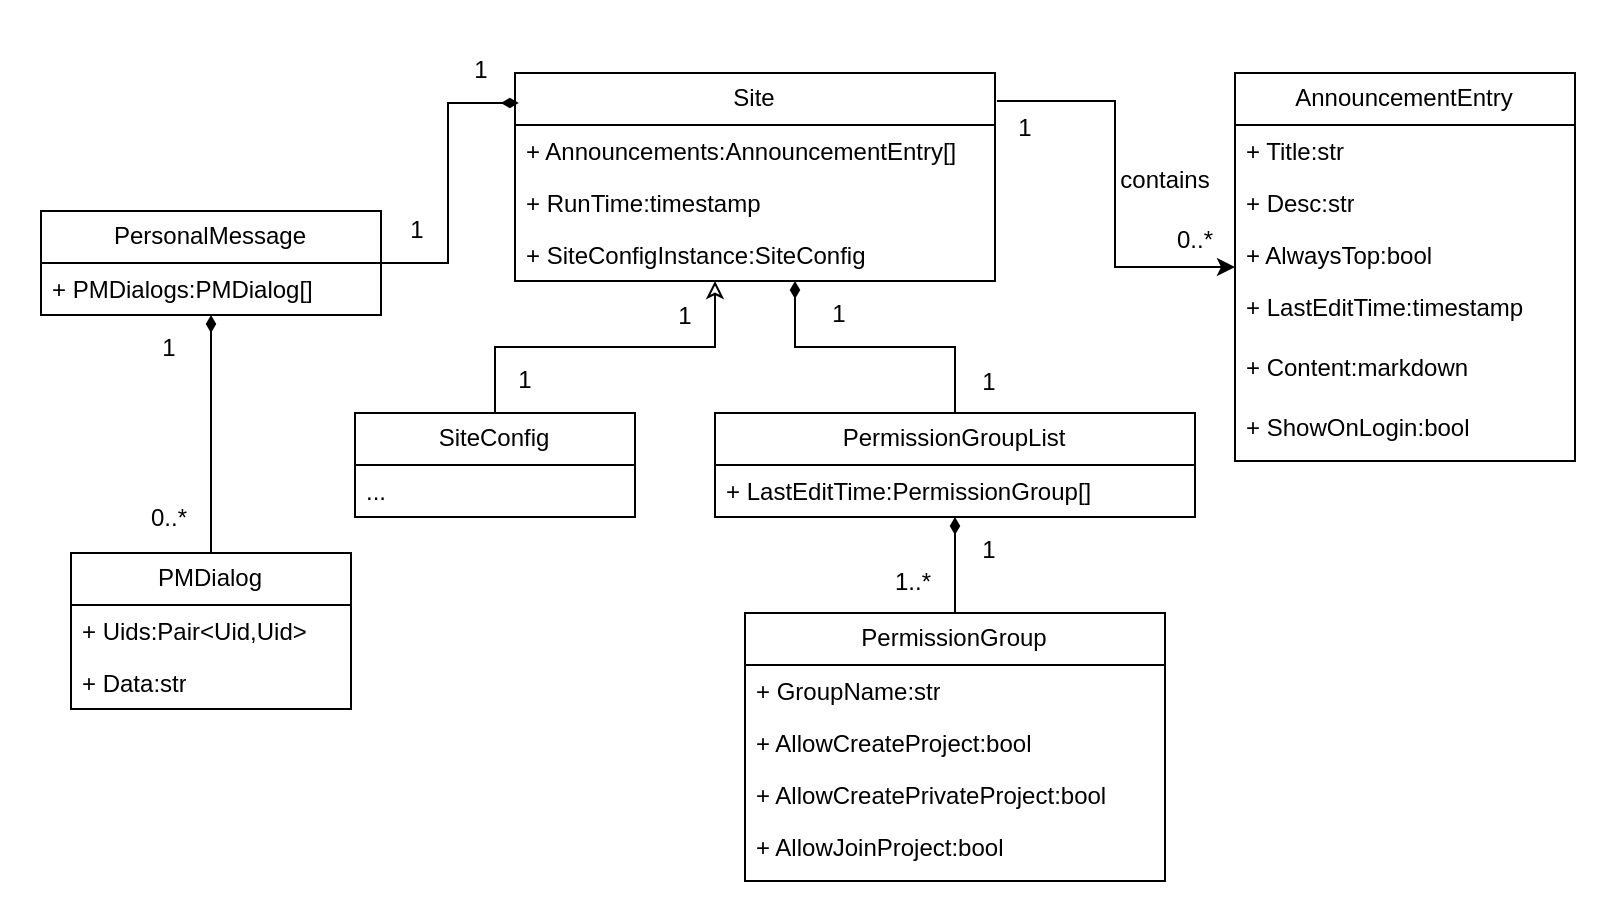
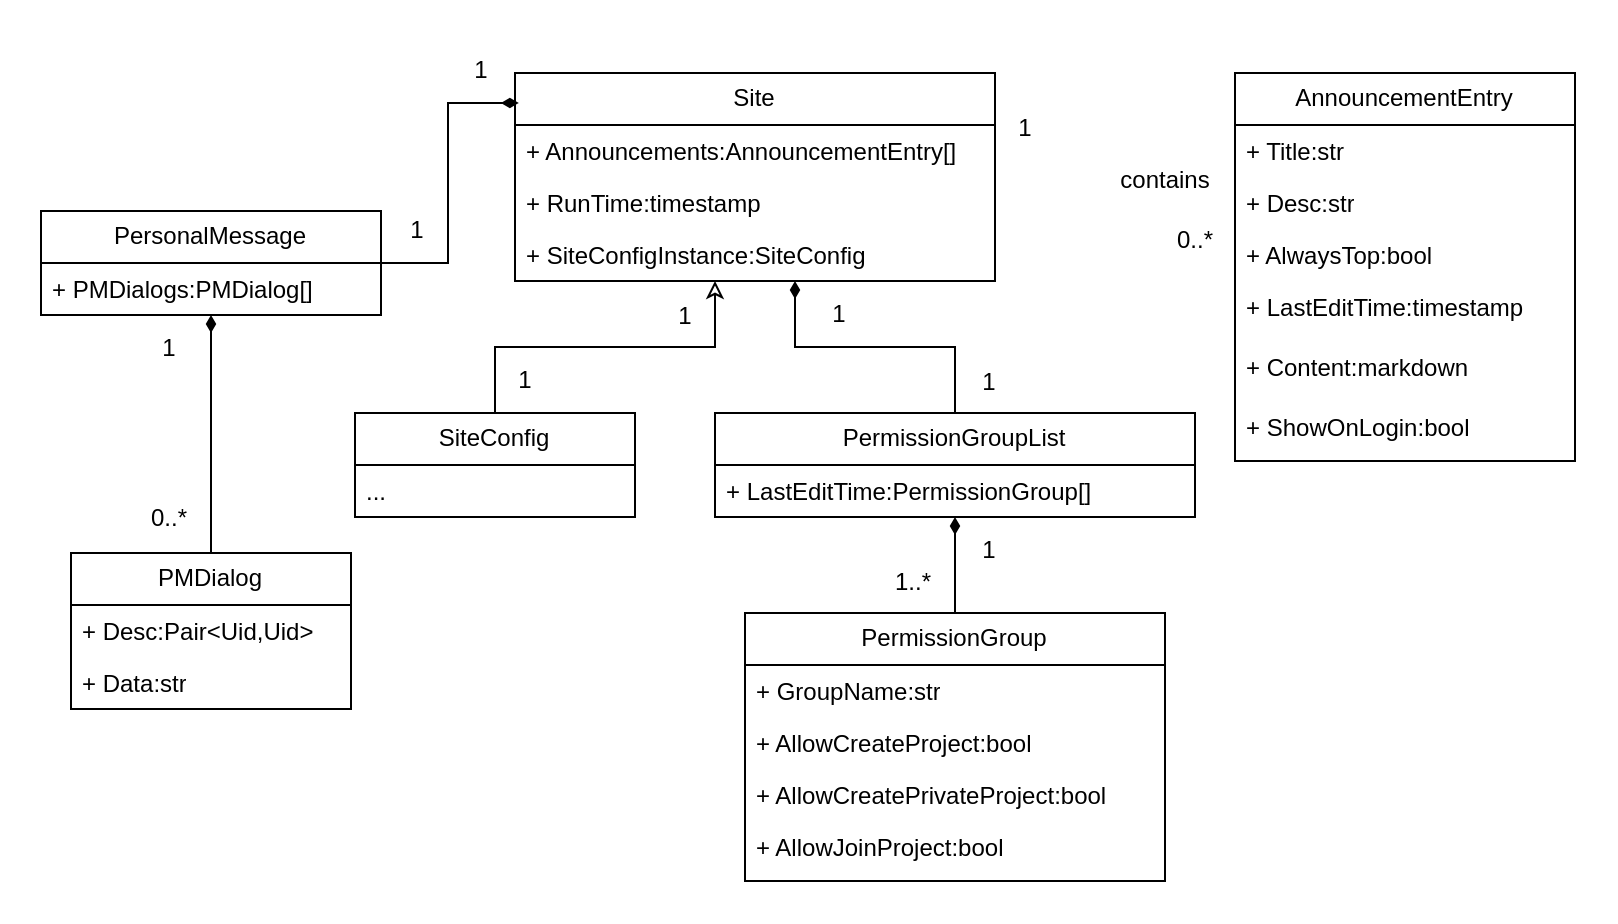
edge "Site" -> "AnnouncementEntry": removed
node "+ Uids:Pair<Uid,Uid>": label "+ Uids:Pair<Uid,Uid>" -> "+ Desc:Pair<Uid,Uid>"
